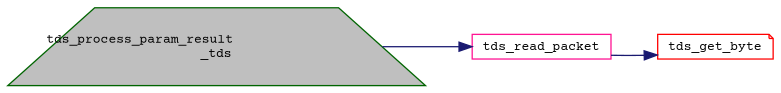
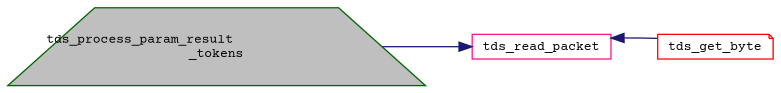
node "tds_process_param_result _tds": label "tds_process_param_result _tds" -> "tds_process_param_result _tokens"
edge "tds_read_packet" -> "tds_get_byte": reversed
